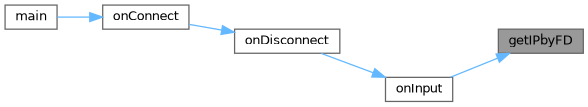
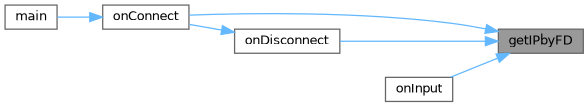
edge "onConnect" -> "getIPbyFD": added
edge "onDisconnect" -> "onInput": now "onDisconnect" -> "getIPbyFD"
